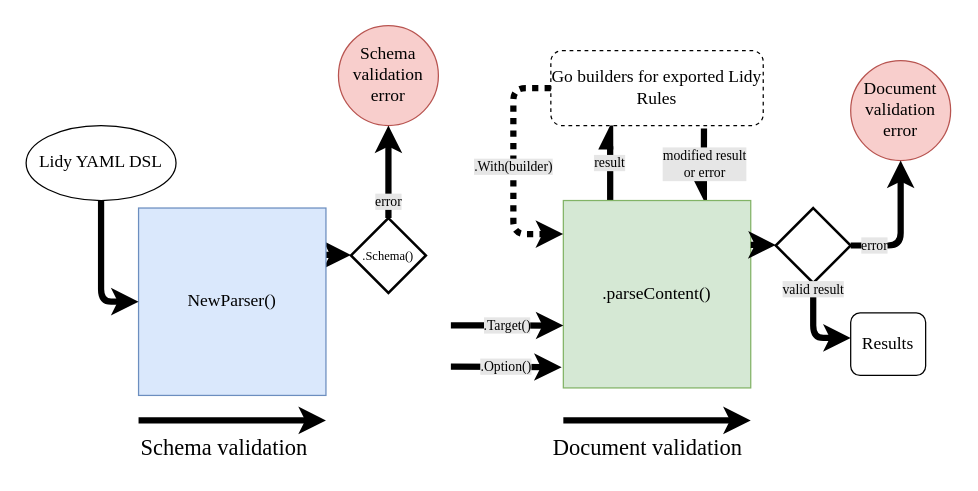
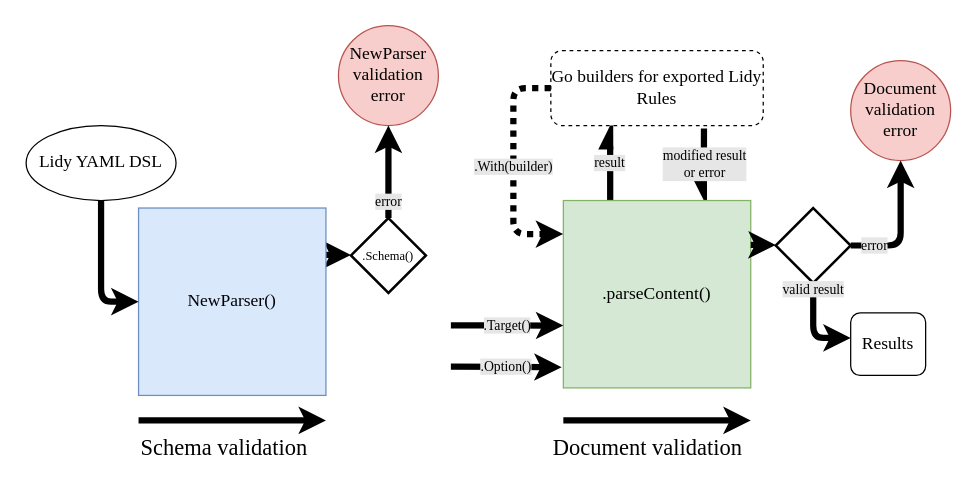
node "Schema validation error": label "Schema validation error" -> "NewParser validation error"
